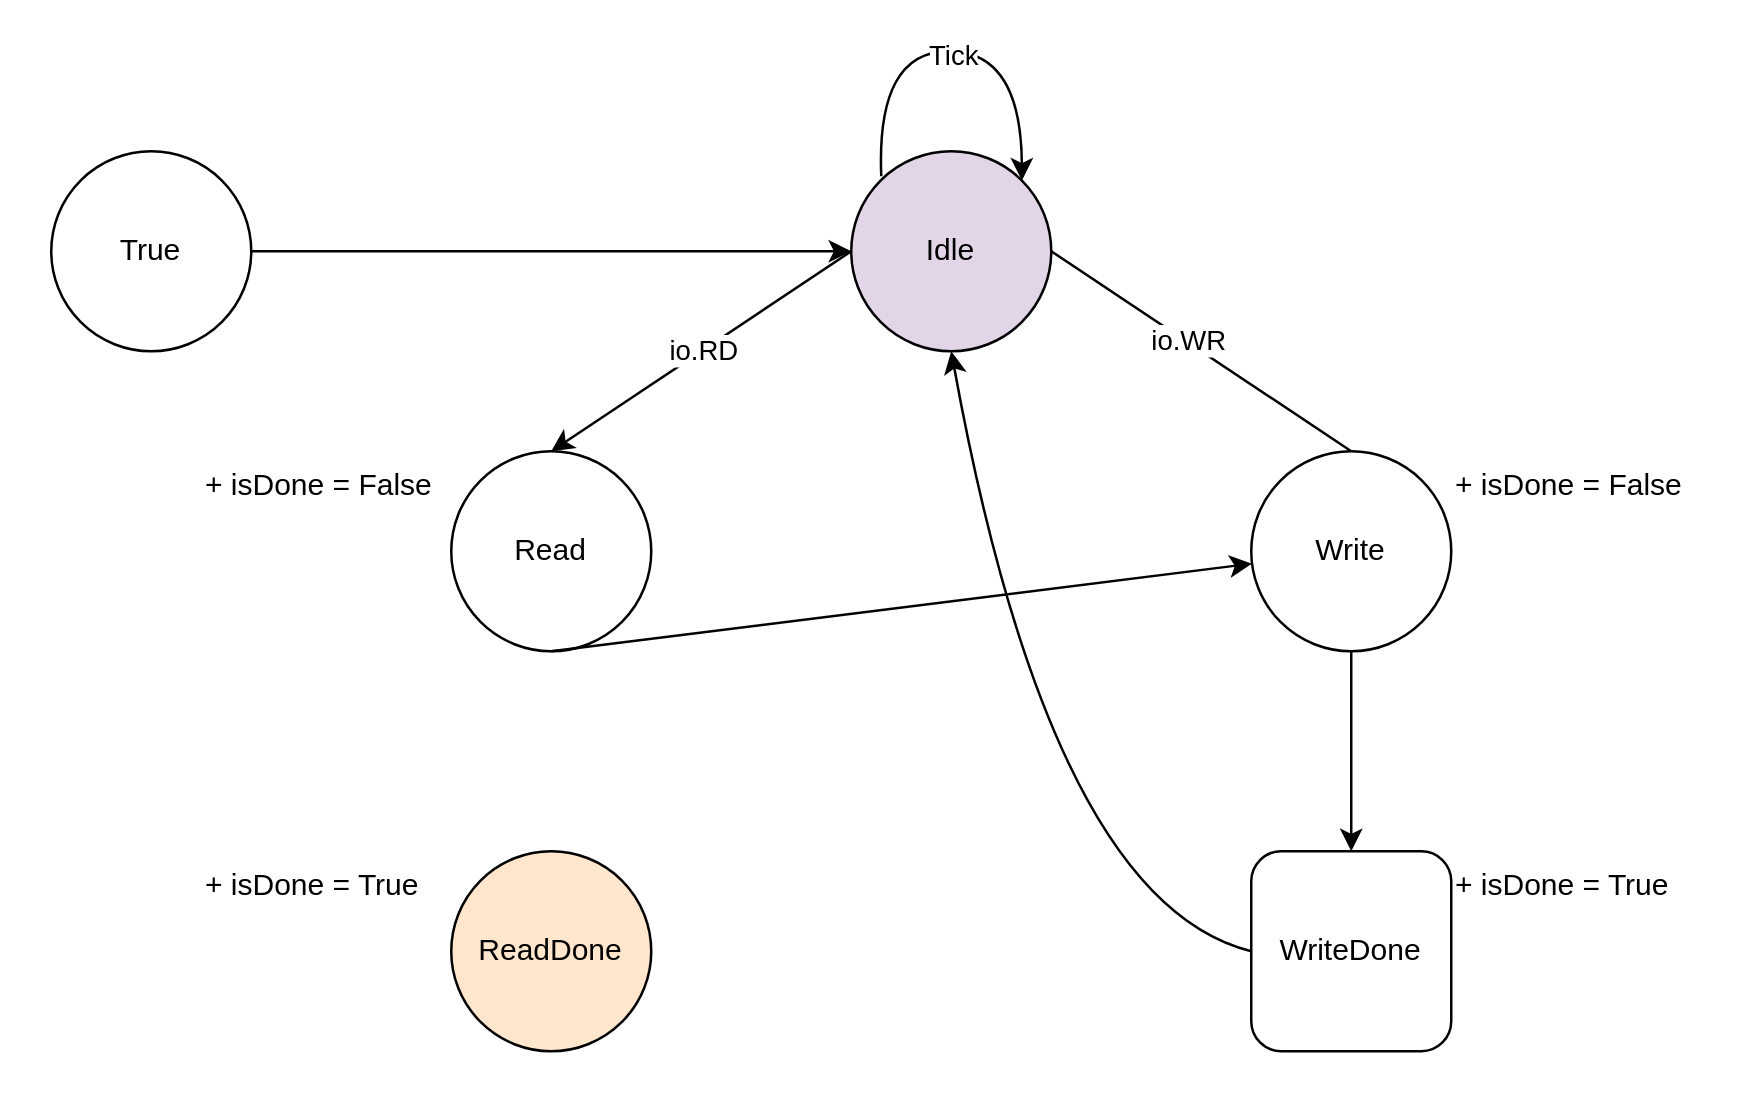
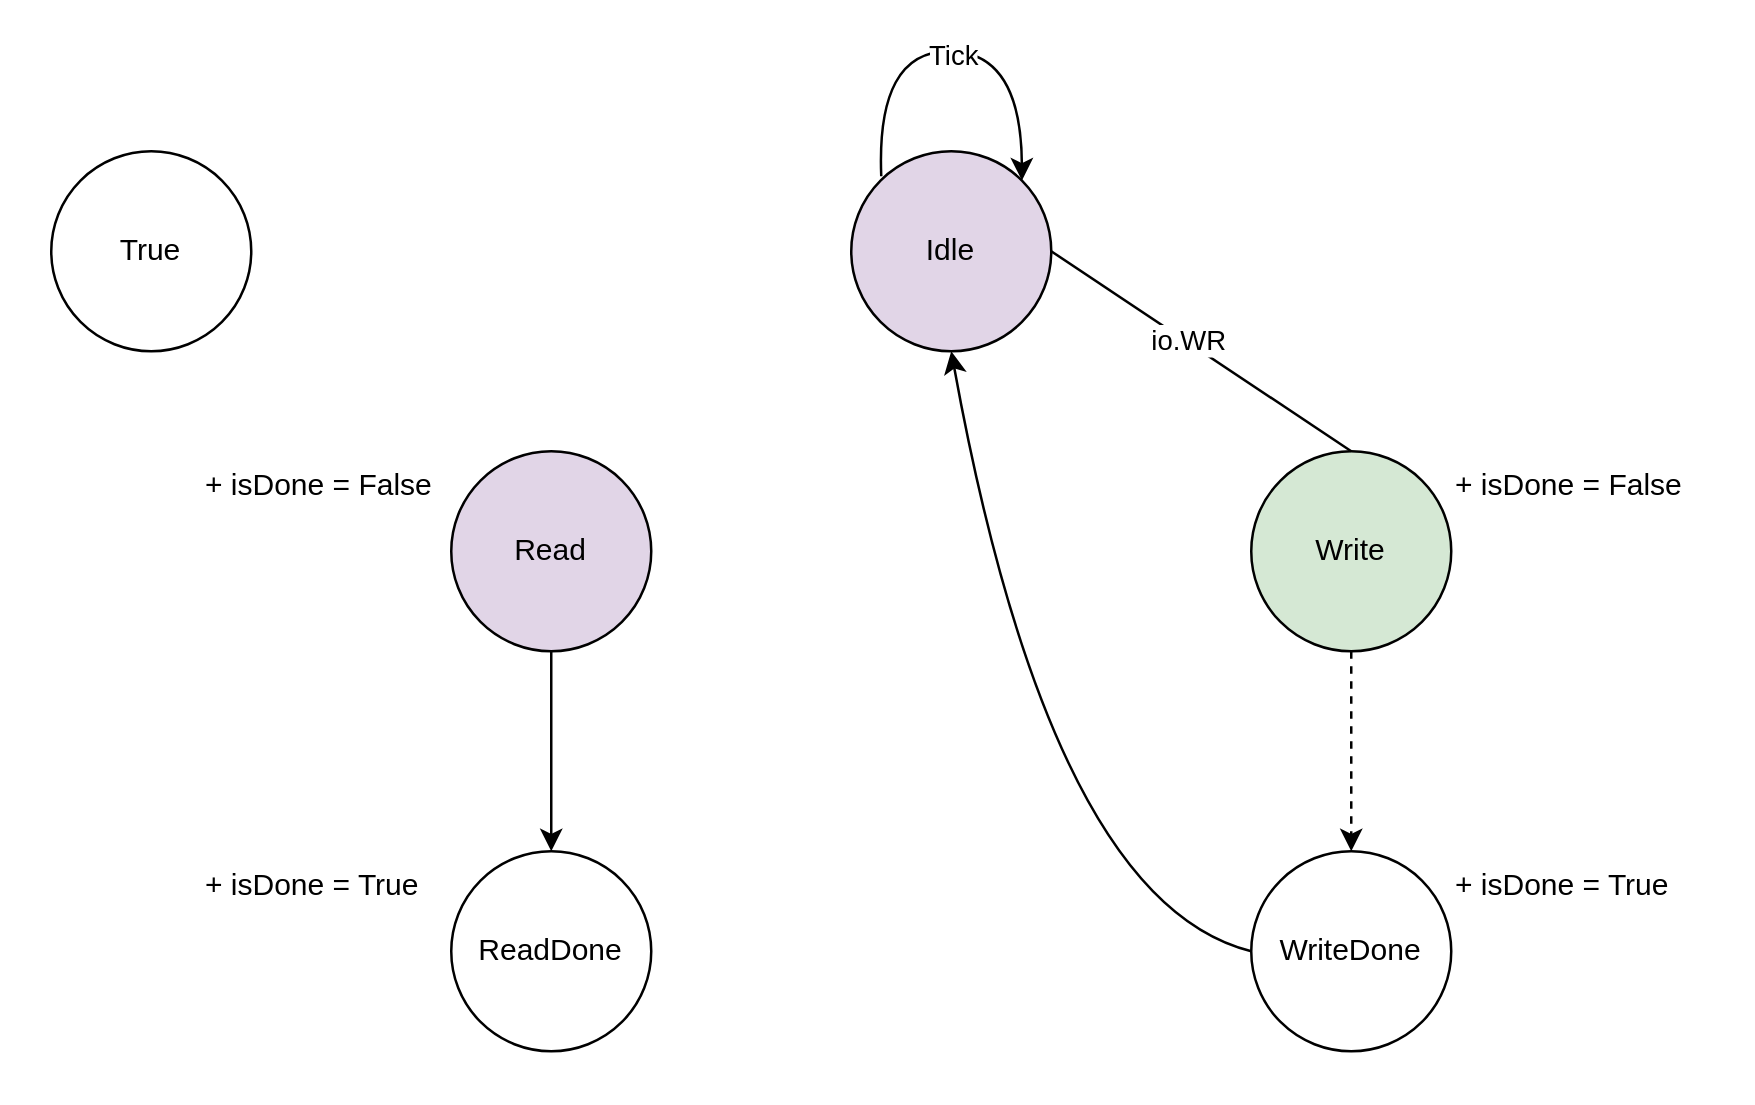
edge "True" -> "Idle": removed
edge "Idle" -> "Read": removed, label "io.RD"
node "Read": fillcolor #ffffff -> #e1d5e7
node "Write": fillcolor #ffffff -> #d5e8d4
edge "Read" -> "Write": now "Read" -> "ReadDone"
edge "Write" -> "WriteDone": style solid -> dashed
node "ReadDone": fillcolor #ffe6cc -> #ffffff
node "WriteDone": shape rounded rectangle -> ellipse
